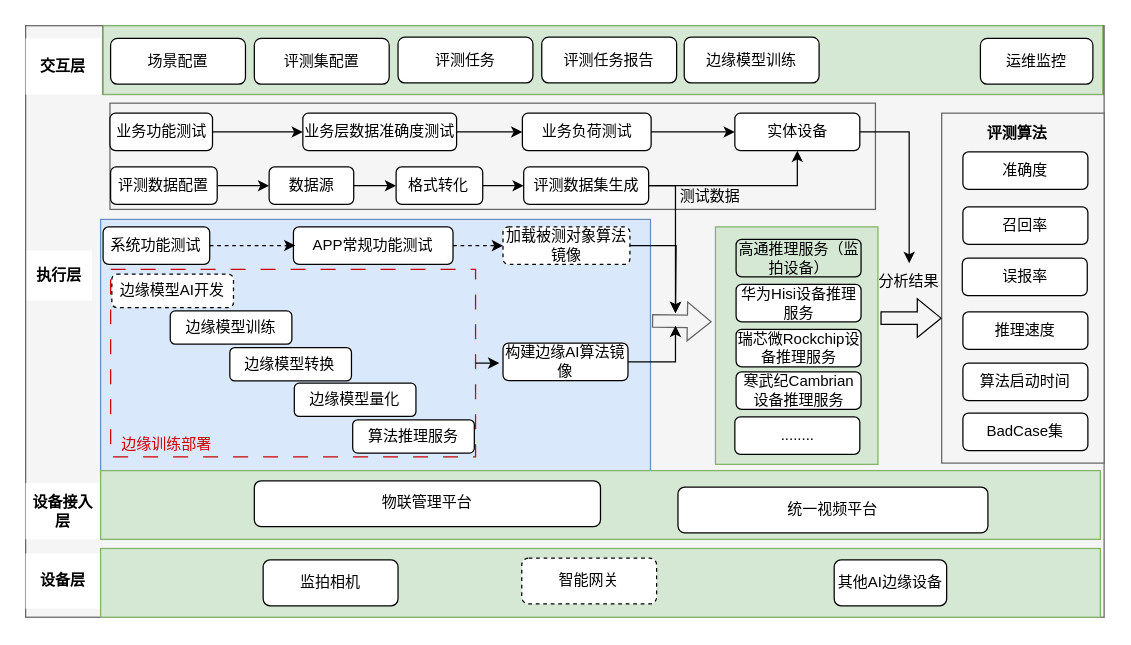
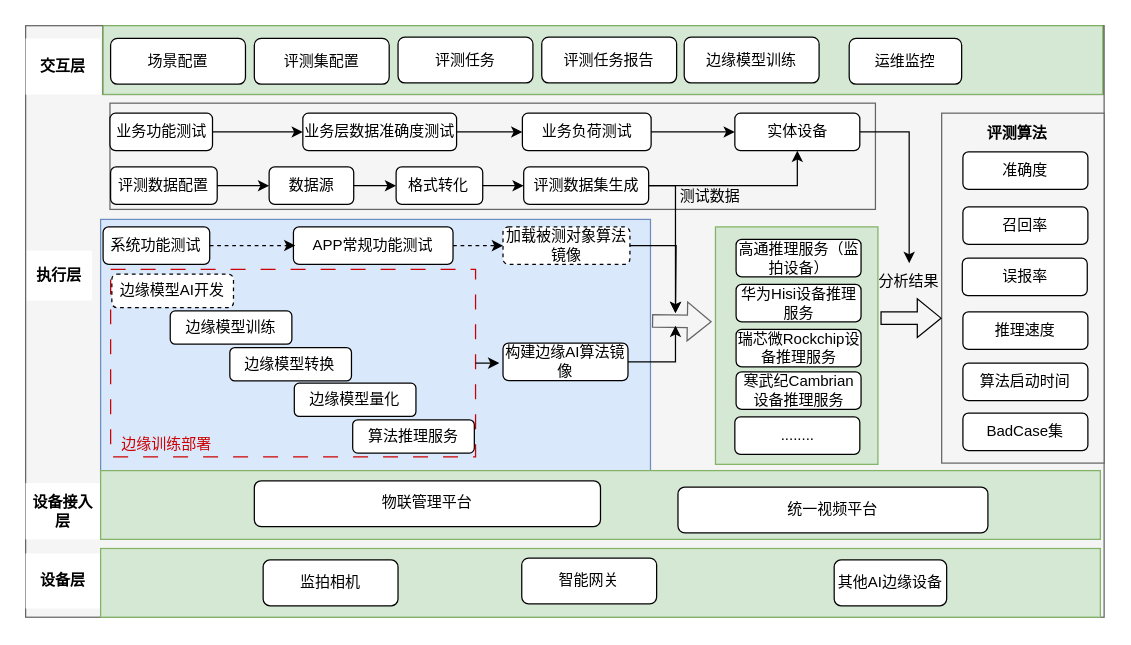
node "运维监控": moved (1037, 61) -> (906, 61)
node "高通推理服务（监拍设备）": fillcolor #d5e8d4 -> #ffffff
node "智能网关": style dashed -> solid
